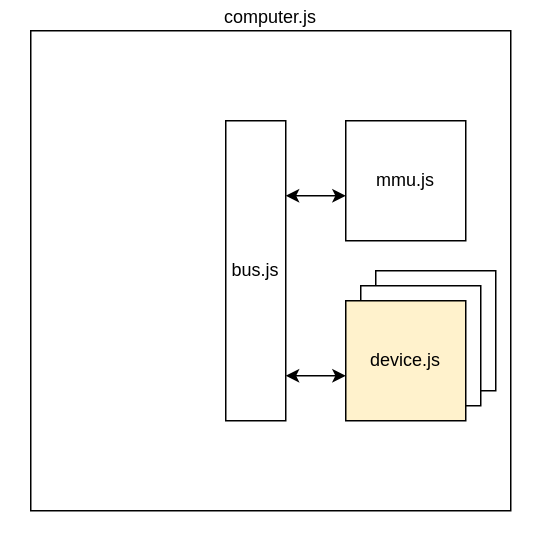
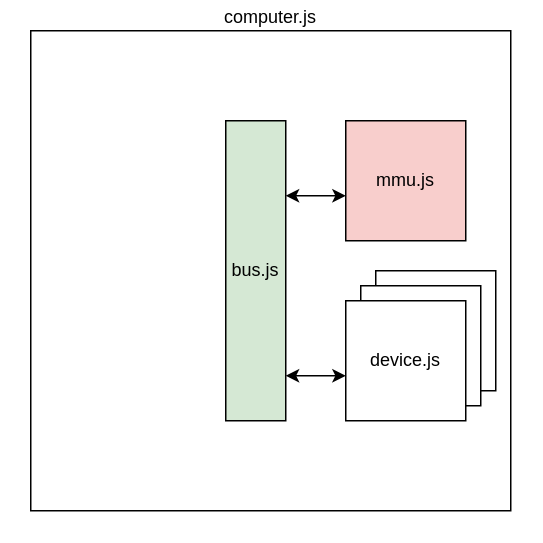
node "mmu.js": fillcolor #ffffff -> #f8cecc
node "bus.js": fillcolor #ffffff -> #d5e8d4
node "device.js": fillcolor #fff2cc -> #ffffff
